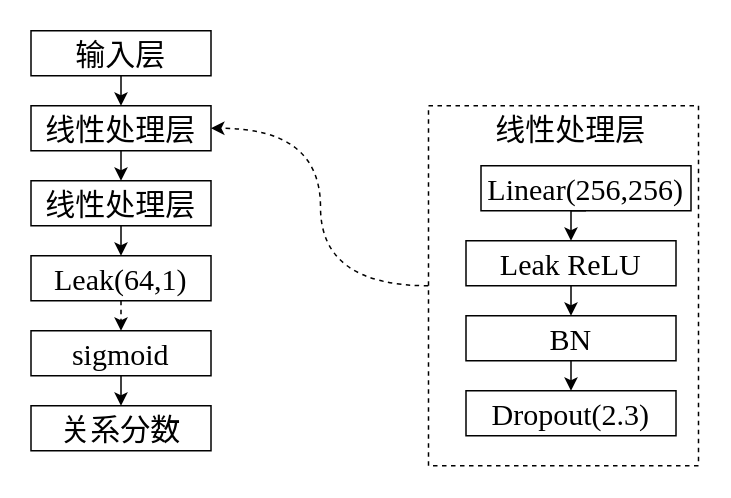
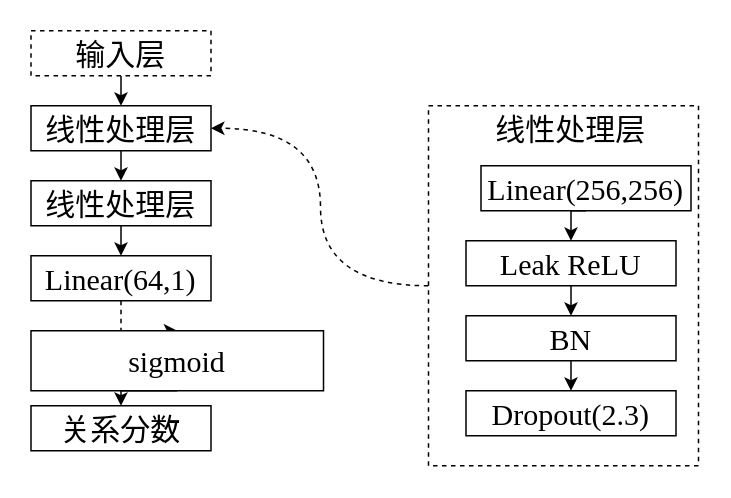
node "输入层": style solid -> dashed
node "Leak(64,1)": label "Leak(64,1)" -> "Linear(64,1)"
node "sigmoid": size 180x45 -> 293x60
